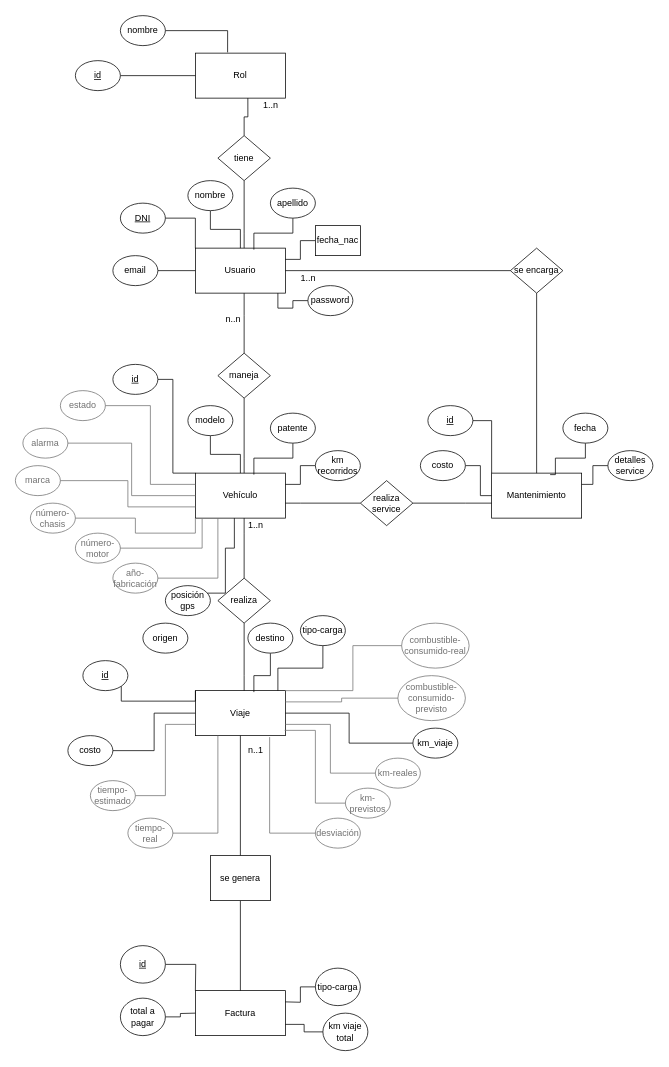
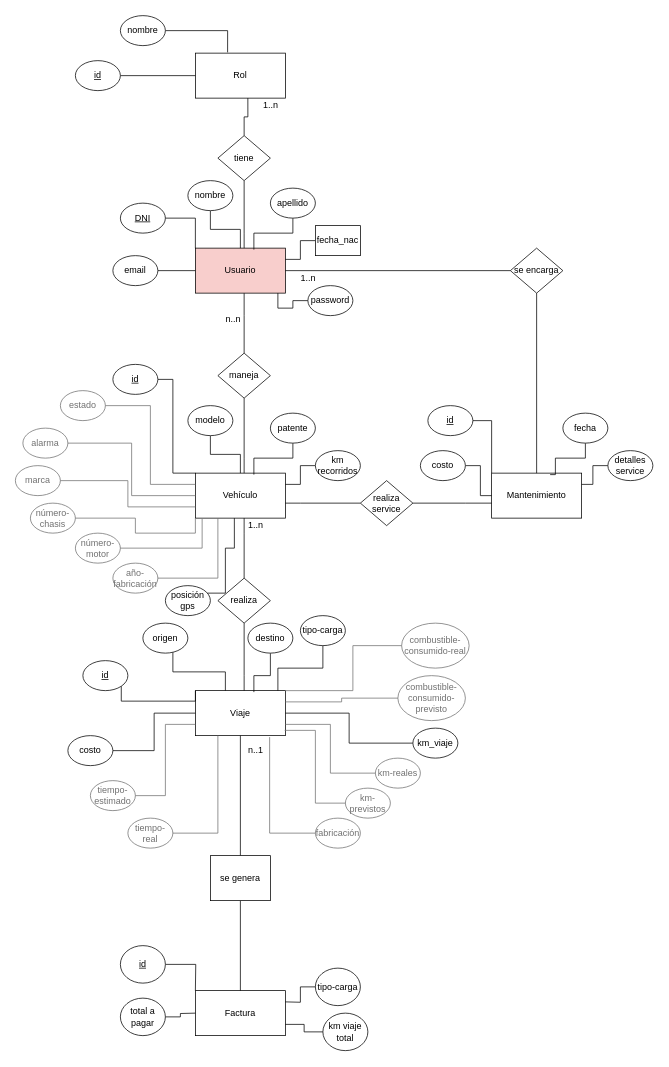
node "Usuario": fillcolor #ffffff -> #f8cecc
edge "origen" -- "Viaje": added
node "desviación": label "desviación" -> "fabricación"
